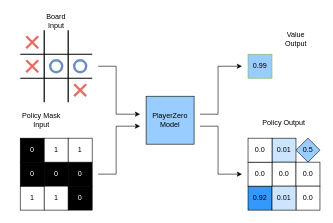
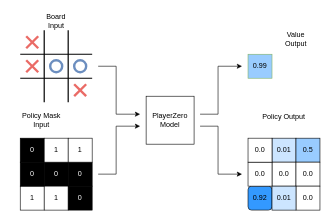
node "PlayerZero Model": fillcolor #99ccff -> #ffffff
node "Policy Output": moved (284, 123) -> (284, 117)
node "0.5": shape diamond -> rectangle
node "0.92": shape rectangle -> rounded rectangle
